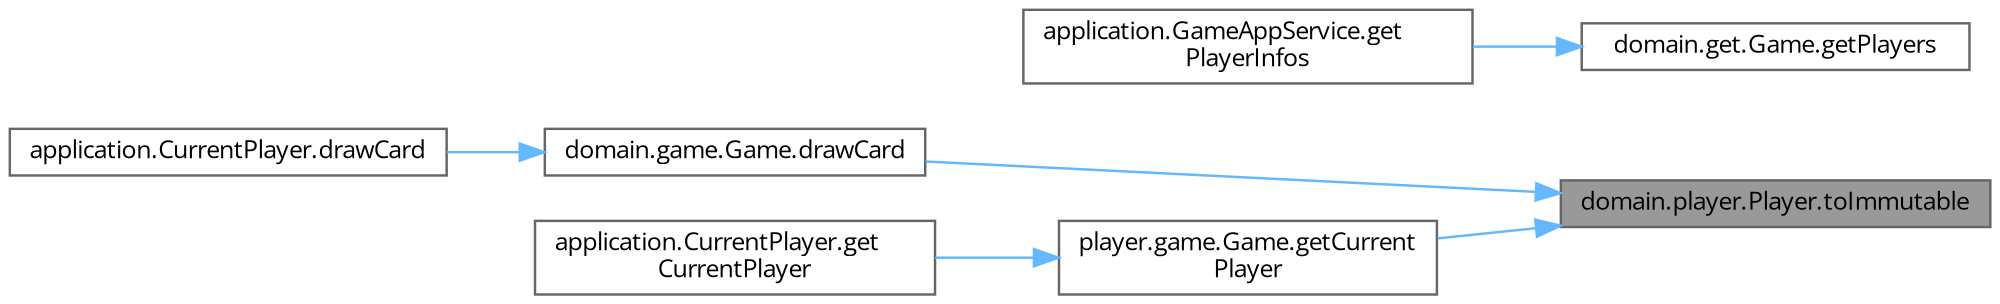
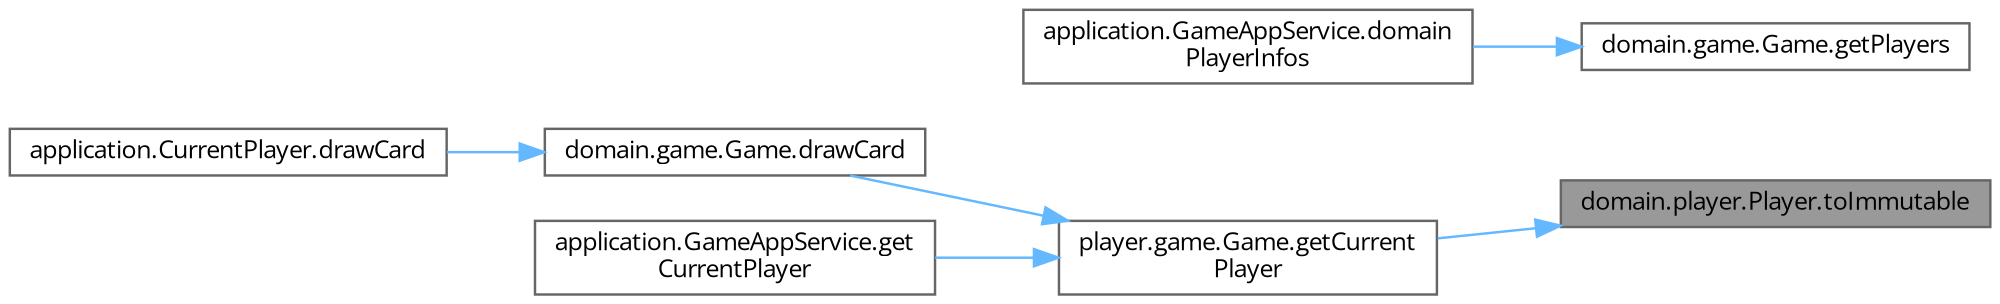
node "application.GameAppService.get PlayerInfos": label "application.GameAppService.get PlayerInfos" -> "application.GameAppService.domain PlayerInfos"
node "domain.get.Game.getPlayers": label "domain.get.Game.getPlayers" -> "domain.game.Game.getPlayers"
edge "domain.game.Game.drawCard" -> "domain.player.Player.toImmutable": now "domain.game.Game.drawCard" -> "player.game.Game.getCurrent Player"
node "application.CurrentPlayer.get CurrentPlayer": label "application.CurrentPlayer.get CurrentPlayer" -> "application.GameAppService.get CurrentPlayer"
